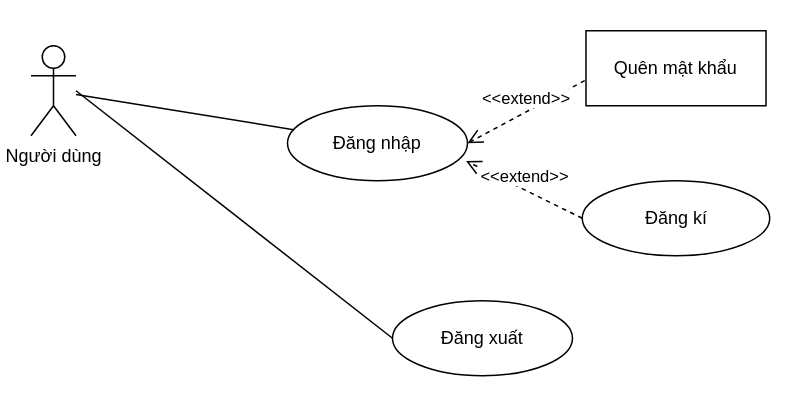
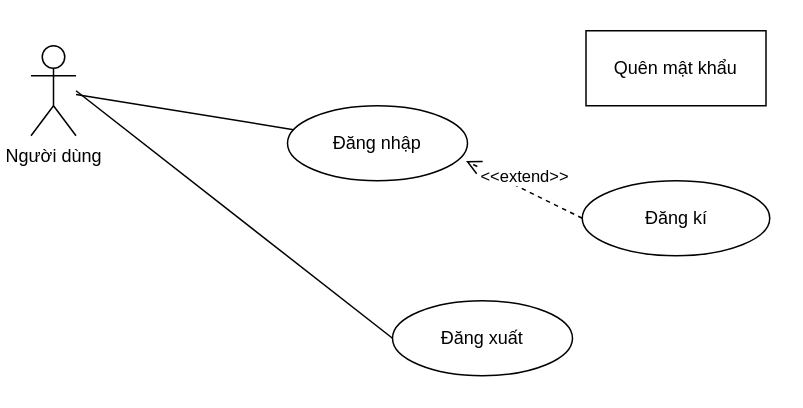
edge "Quên mật khẩu" -> "Đăng nhập": removed, label "<<extend>>"
